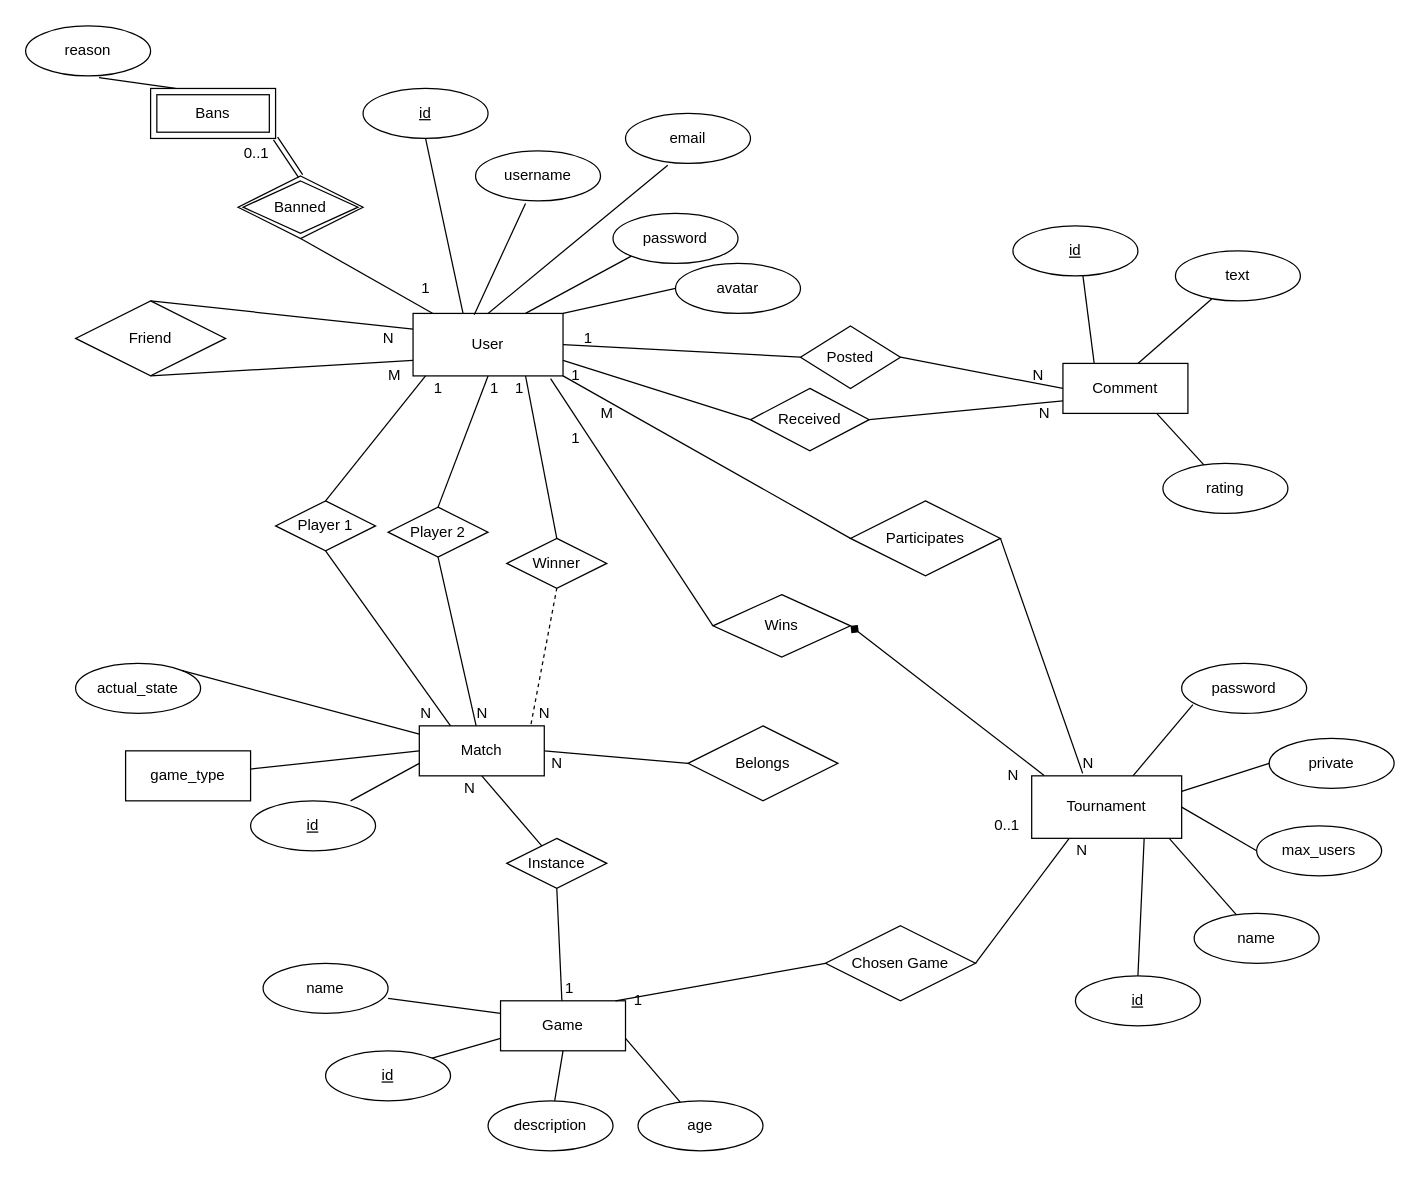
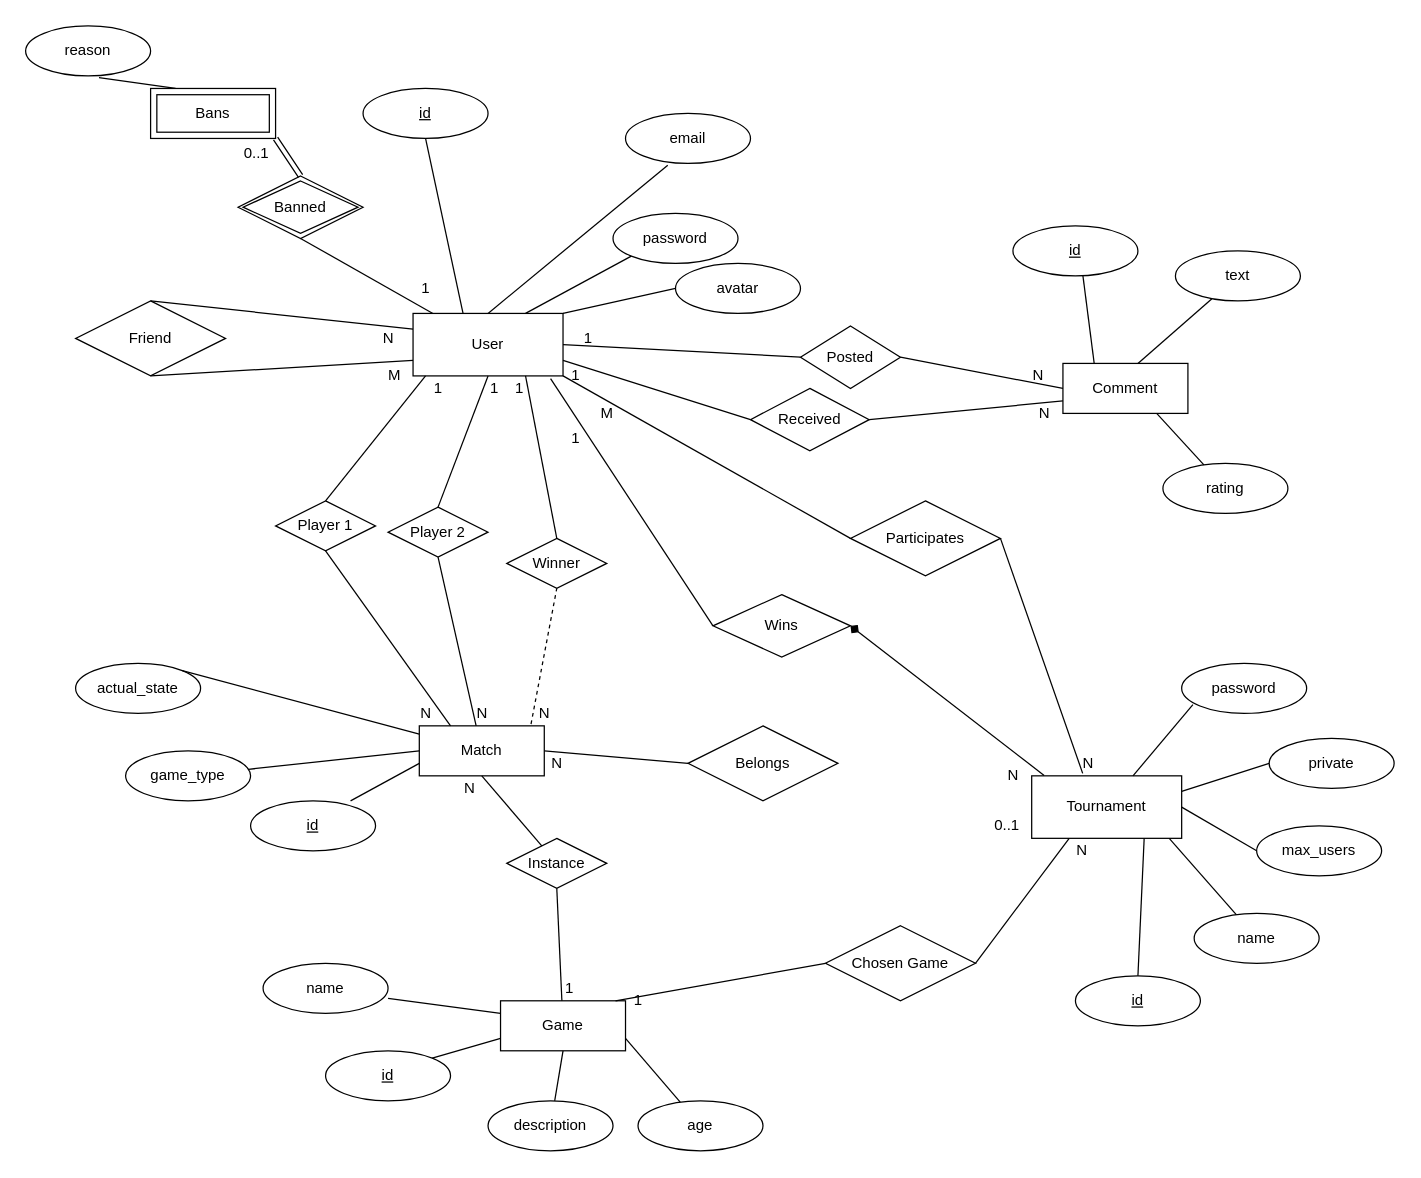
node "username": removed
edge "username" -- "User": removed
node "game_type": shape rectangle -> ellipse
